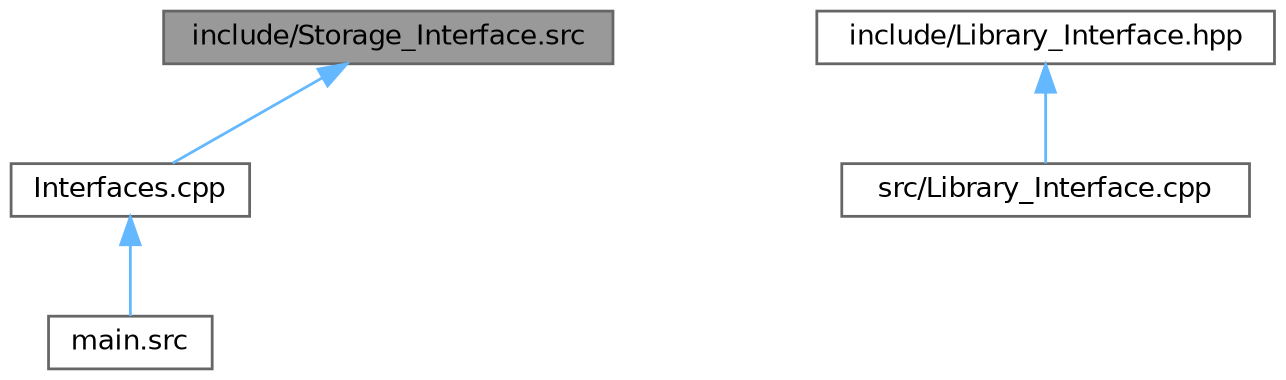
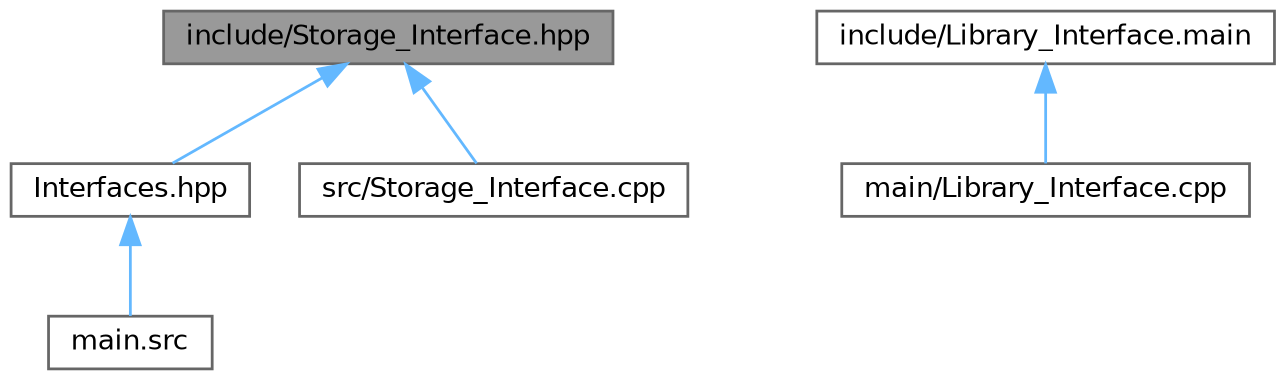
node "include/Storage_Interface.src": label "include/Storage_Interface.src" -> "include/Storage_Interface.hpp"
node "include/Library_Interface.hpp": label "include/Library_Interface.hpp" -> "include/Library_Interface.main"
node "Interfaces.cpp": label "Interfaces.cpp" -> "Interfaces.hpp"
node "src/Storage_Interface.cpp": added
node "src/Library_Interface.cpp": label "src/Library_Interface.cpp" -> "main/Library_Interface.cpp"
